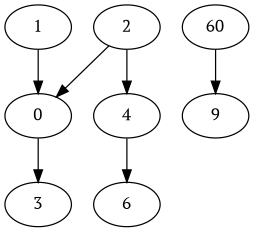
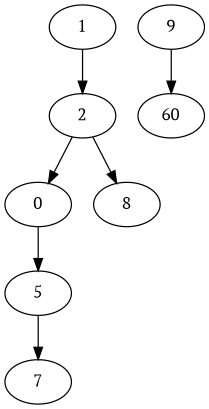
edge "1" -> "0": now "1" -> "2"
edge "60" -> "9": reversed
node "4": label "4" -> "8"
node "3": label "3" -> "5"
node "6": removed
node "7": added
